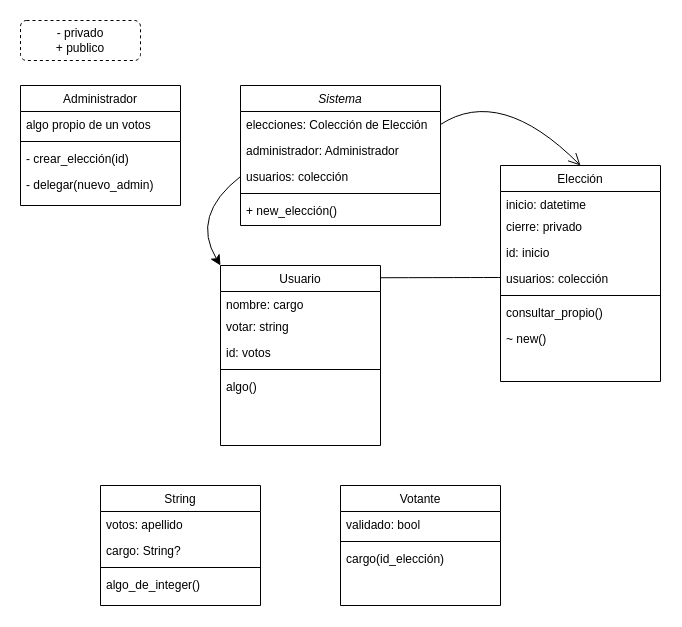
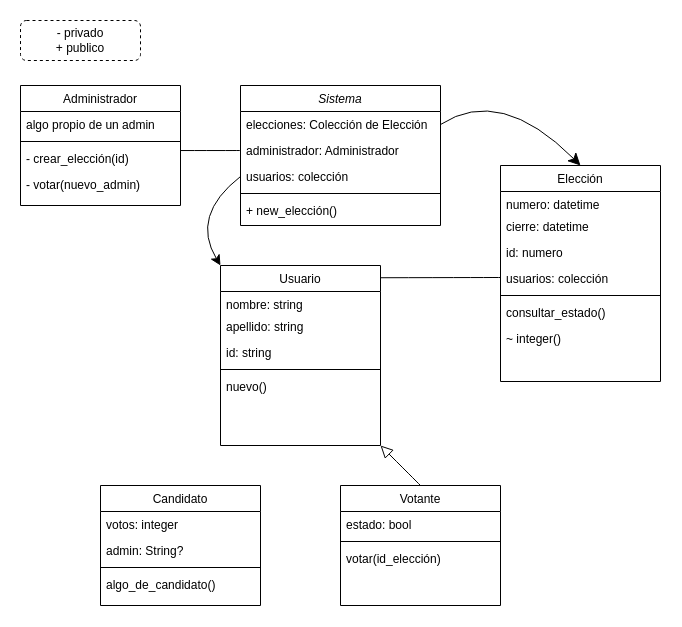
node "algo propio de un votos": label "algo propio de un votos" -> "algo propio de un admin"
edge "administrador: Administrador" -- "- crear_elección(id)": added
edge "elecciones: Colección de Elección" -> "Elección": arrowhead open -> classic
node "- delegar(nuevo_admin)": label "- delegar(nuevo_admin)" -> "- votar(nuevo_admin)"
node "inicio: datetime": label "inicio: datetime" -> "numero: datetime"
node "cierre: privado": label "cierre: privado" -> "cierre: datetime"
node "id: inicio": label "id: inicio" -> "id: numero"
node "nombre: cargo": label "nombre: cargo" -> "nombre: string"
node "consultar_propio()": label "consultar_propio()" -> "consultar_estado()"
node "votar: string": label "votar: string" -> "apellido: string"
node "~ new()": label "~ new()" -> "~ integer()"
node "id: votos": label "id: votos" -> "id: string"
node "algo()": label "algo()" -> "nuevo()"
edge "Votante" -> "Usuario": added
node "String": label "String" -> "Candidato"
node "votos: apellido": label "votos: apellido" -> "votos: integer"
node "validado: bool": label "validado: bool" -> "estado: bool"
node "cargo: String?": label "cargo: String?" -> "admin: String?"
node "cargo(id_elección)": label "cargo(id_elección)" -> "votar(id_elección)"
node "algo_de_integer()": label "algo_de_integer()" -> "algo_de_candidato()"
